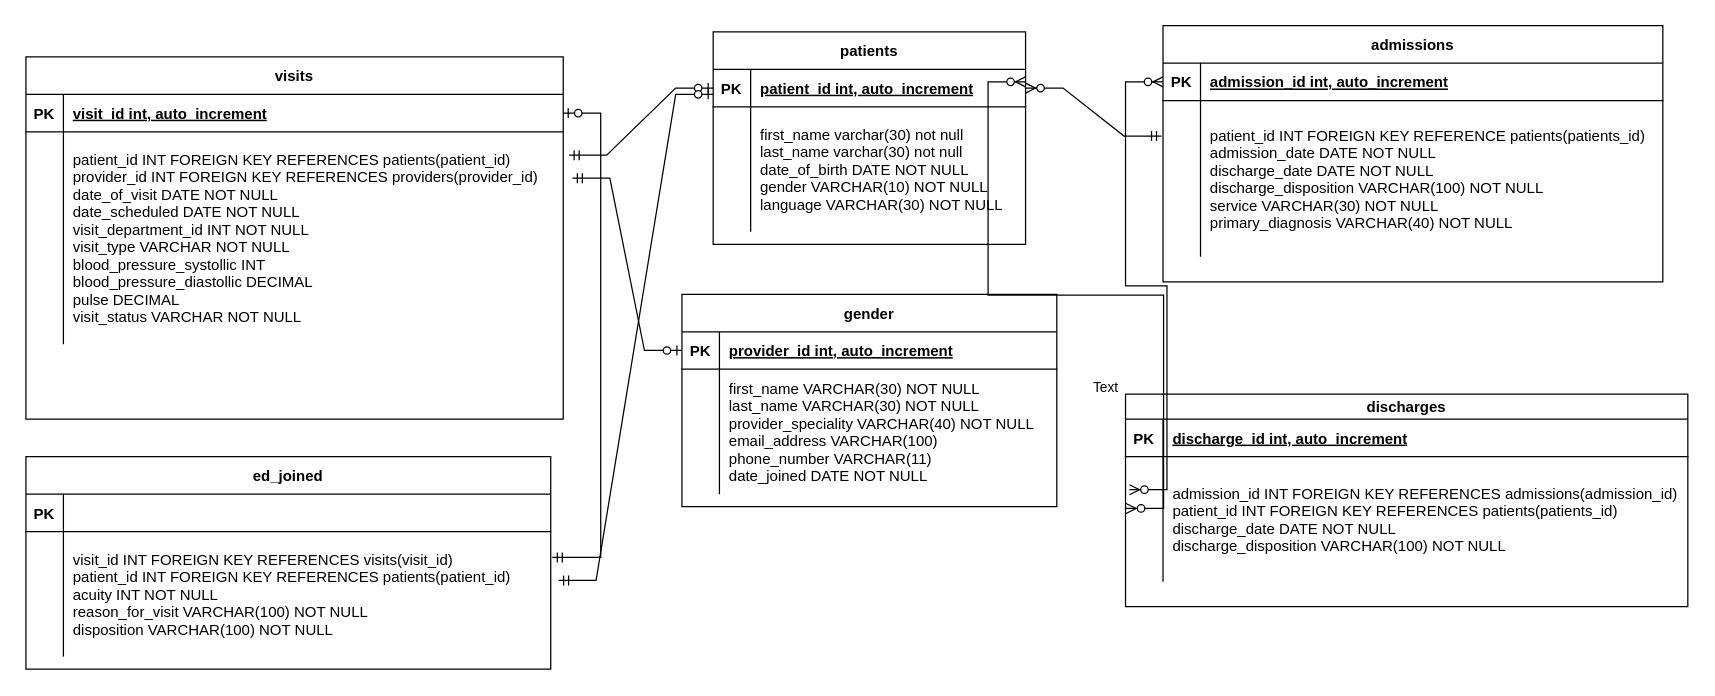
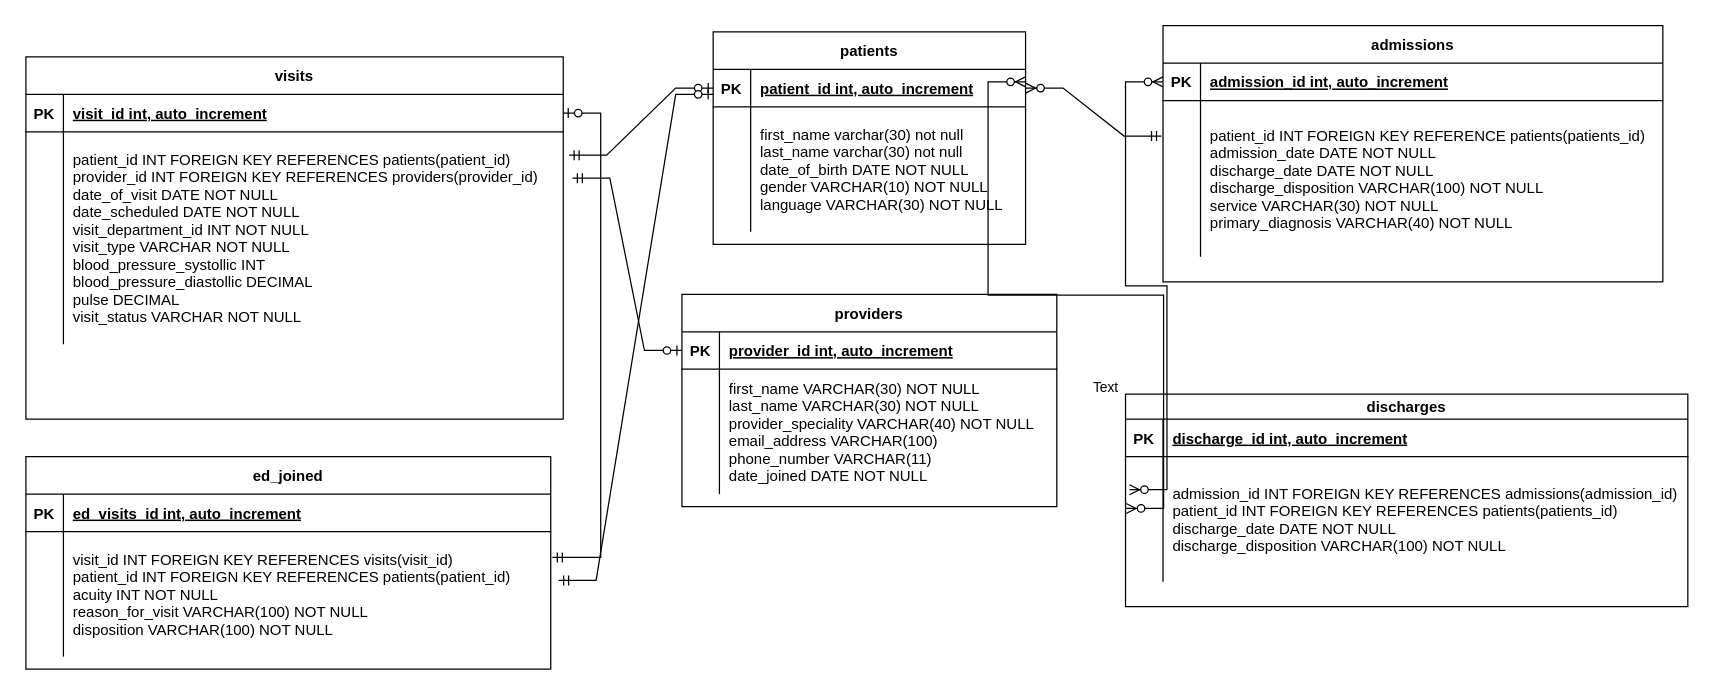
node "gender": label "gender" -> "providers"
node "ed_visits_id int, auto_increment": added
